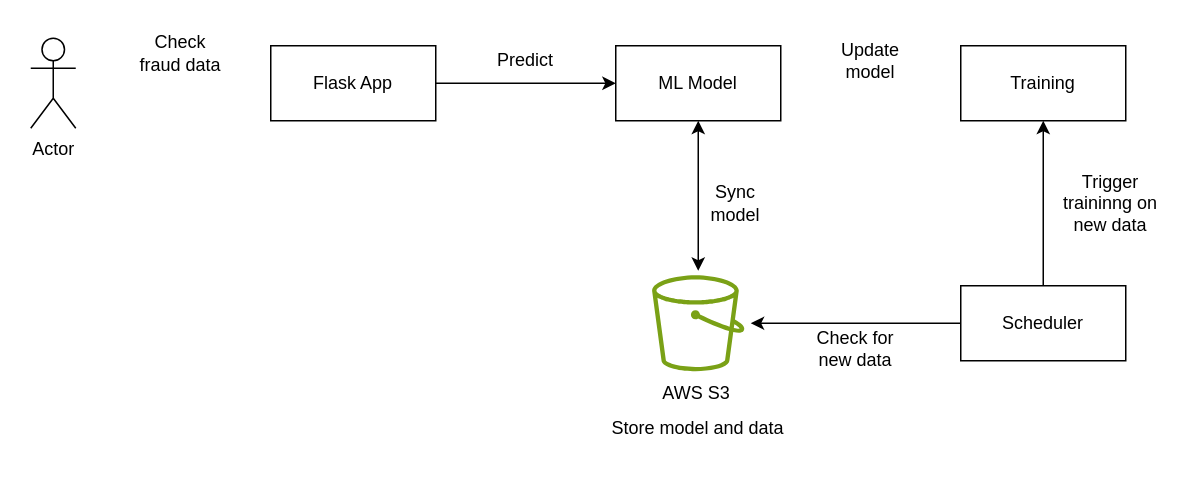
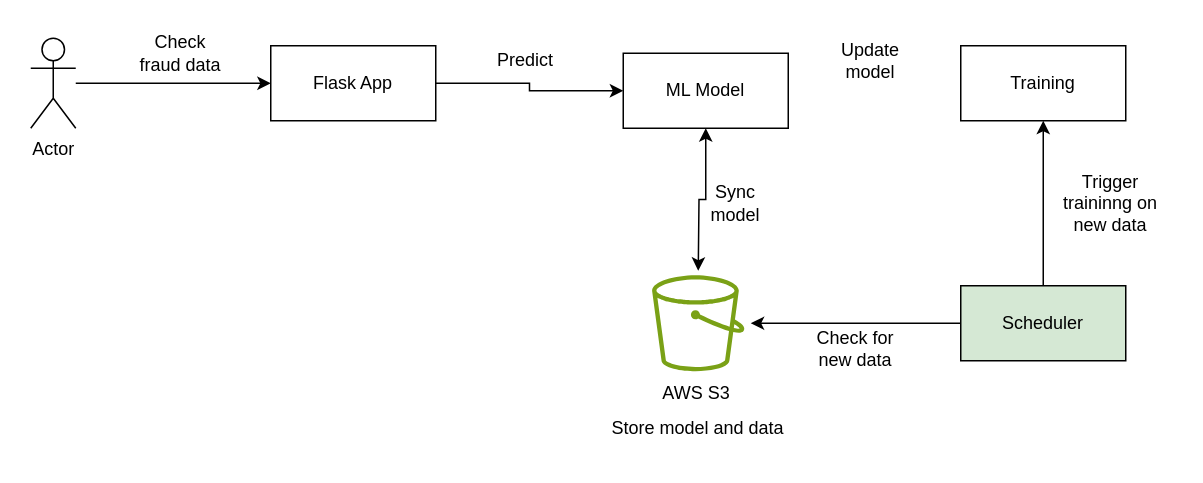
edge "Actor" -> "Flask App": added
node "ML Model": moved (698, 83) -> (706, 91)
node "Scheduler": fillcolor #ffffff -> #d5e8d4
